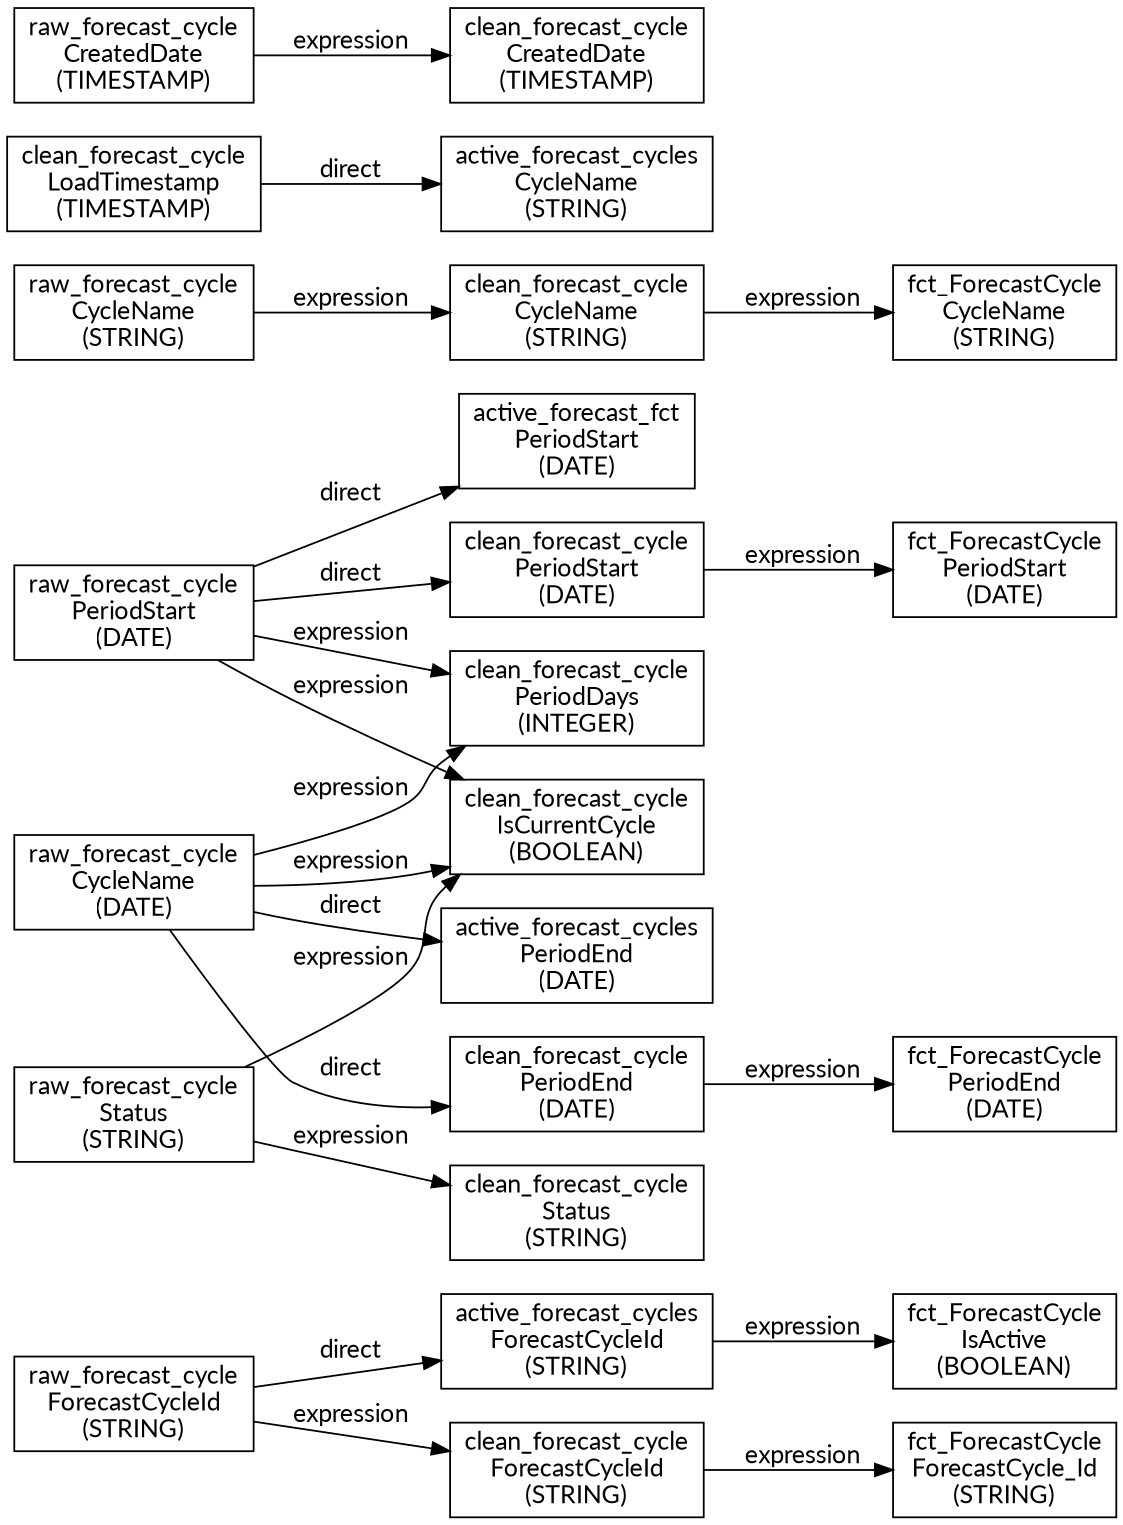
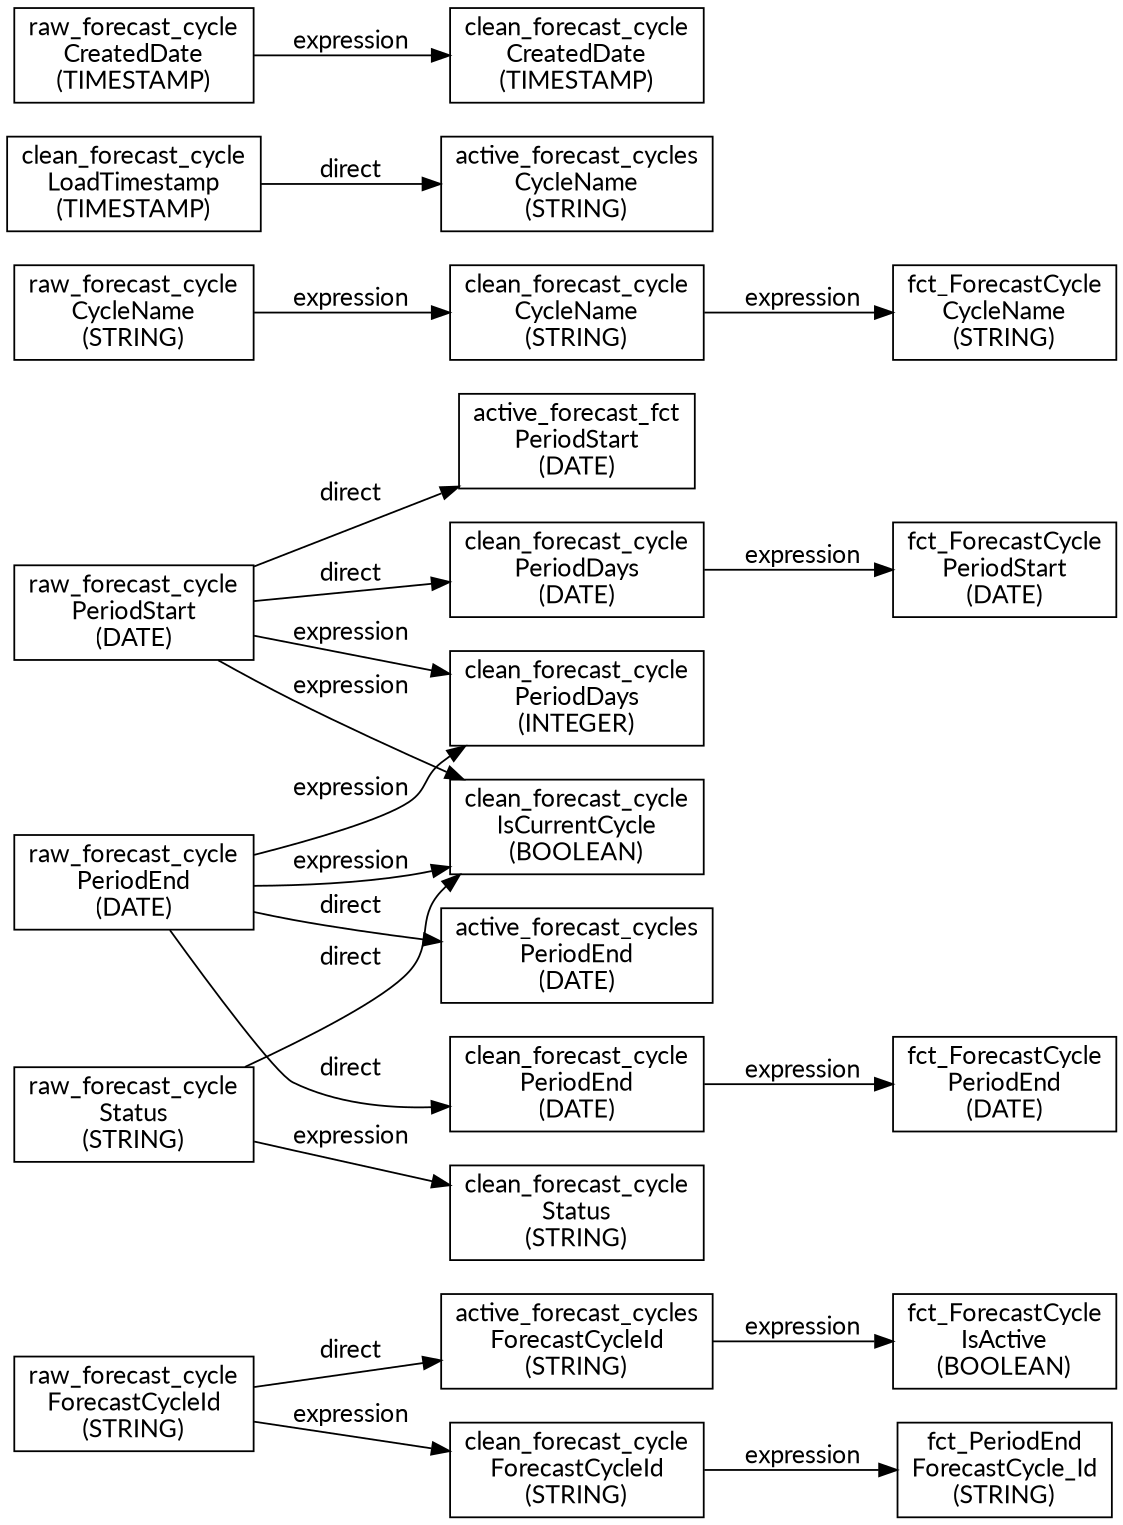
node "clean_forecast_cycle PeriodStart (DATE)": label "clean_forecast_cycle PeriodStart (DATE)" -> "clean_forecast_cycle PeriodDays (DATE)"
node "raw_forecast_cycle CycleName (DATE)": label "raw_forecast_cycle CycleName (DATE)" -> "raw_forecast_cycle PeriodEnd (DATE)"
edge "raw_forecast_cycle Status (STRING)" -> "clean_forecast_cycle IsCurrentCycle (BOOLEAN)": label "expression" -> "direct"
node "fct_ForecastCycle ForecastCycle_Id (STRING)": label "fct_ForecastCycle ForecastCycle_Id (STRING)" -> "fct_PeriodEnd ForecastCycle_Id (STRING)"
